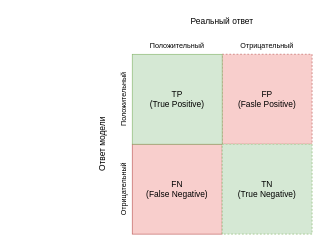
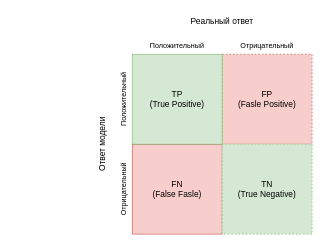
node "FN (False Negative)": label "FN (False Negative)" -> "FN (False Fasle)"
